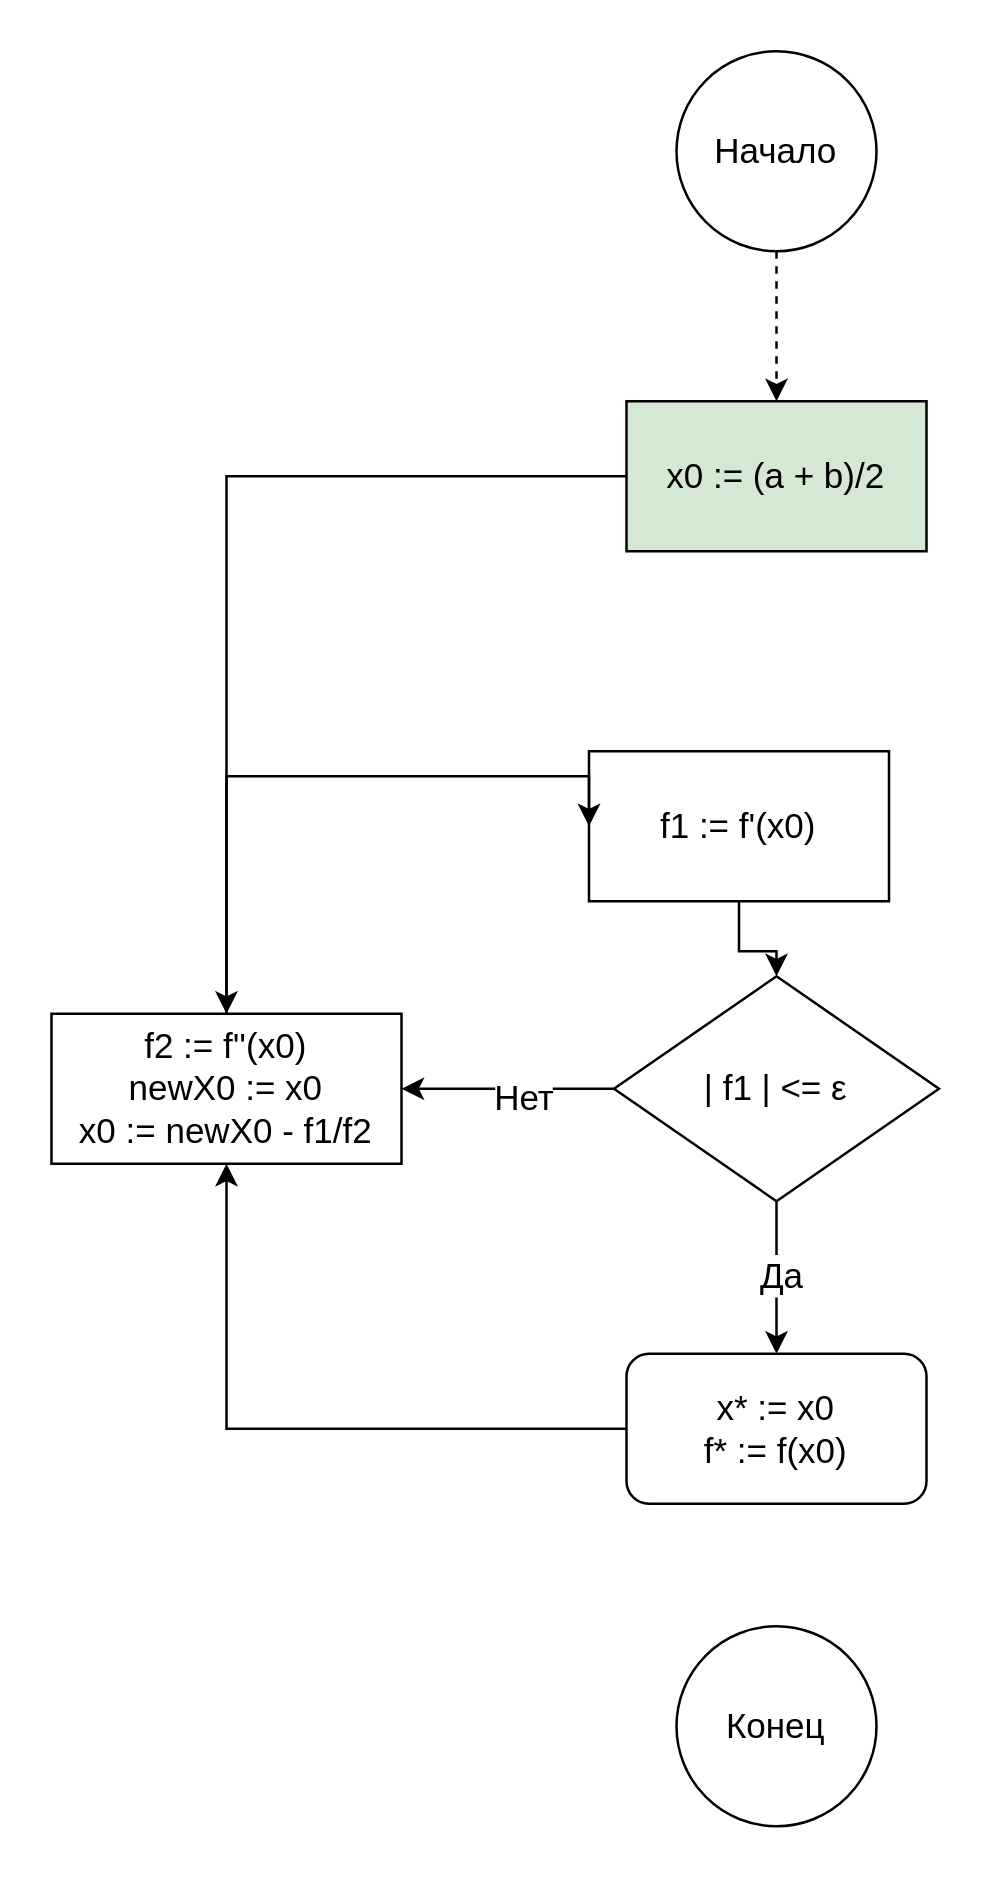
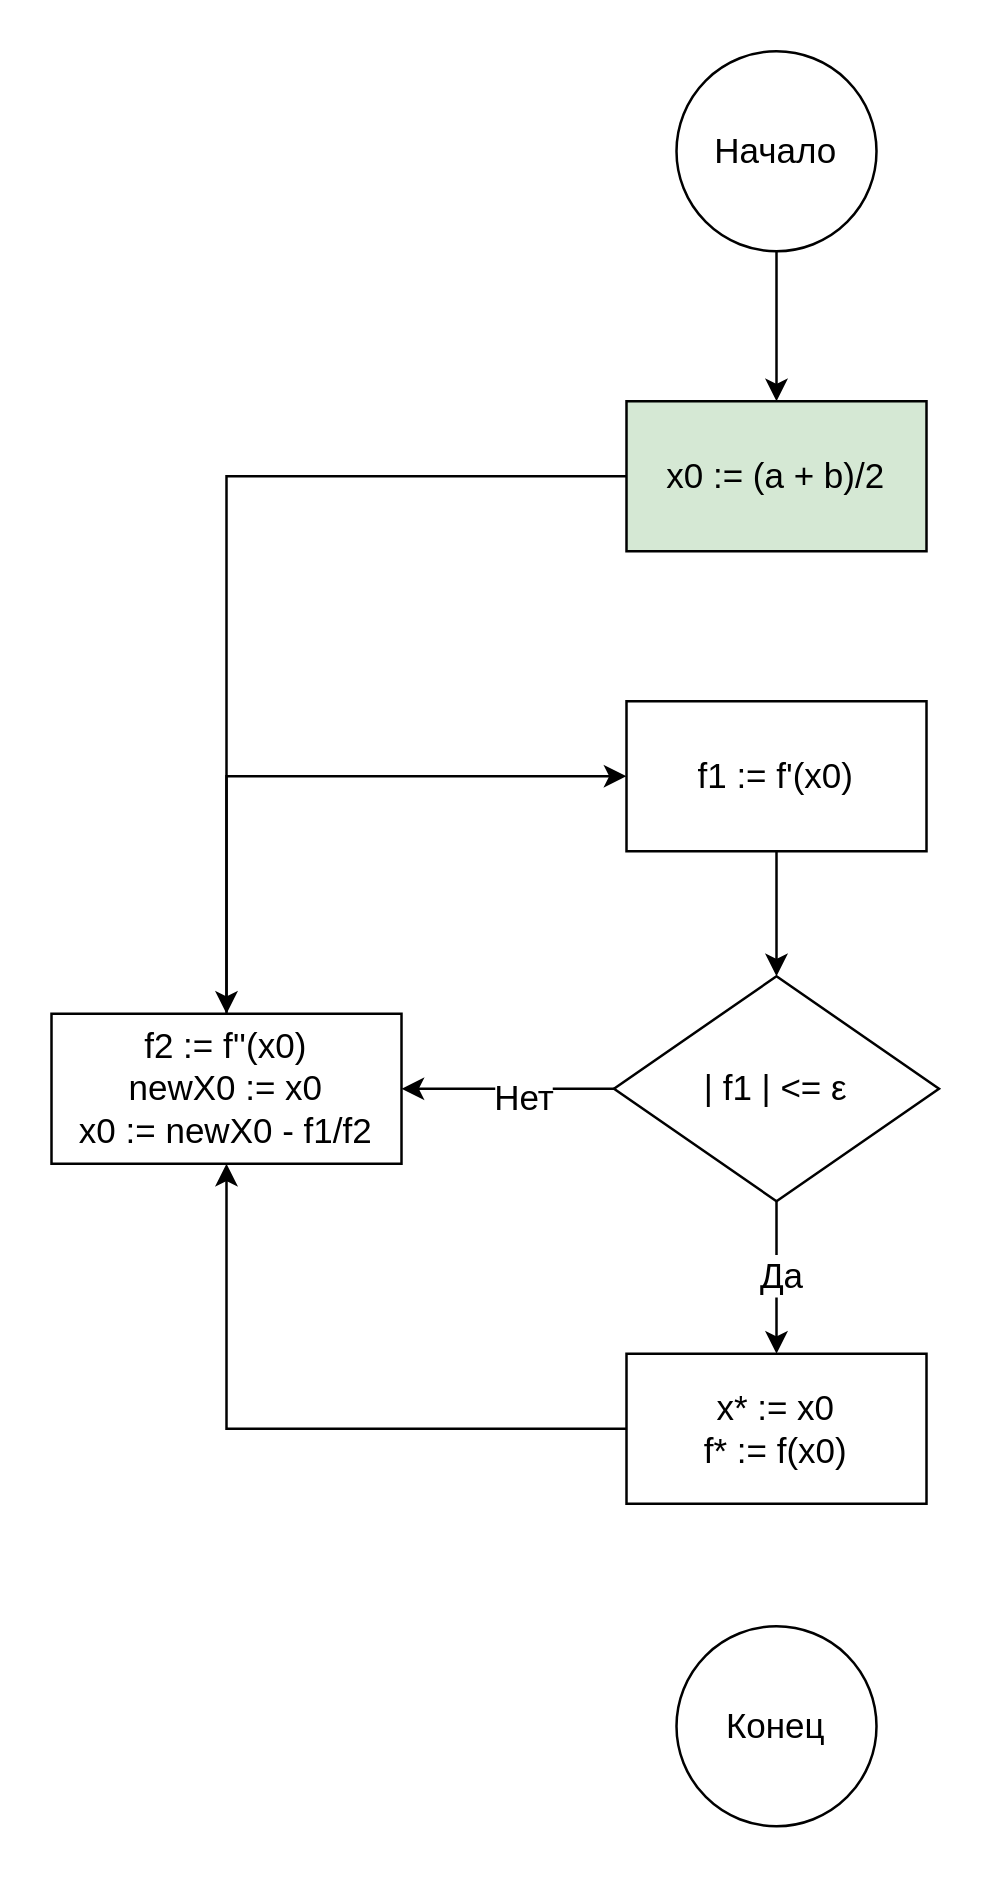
edge "Начало" -> "x0 := (a + b)/2": style dashed -> solid
node "f1 := f'(x0)": moved (739, 826) -> (776, 776)
node "x* := x0 f* := f(x0)": shape rounded rectangle -> rectangle
